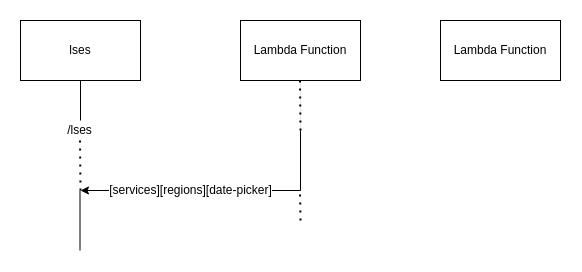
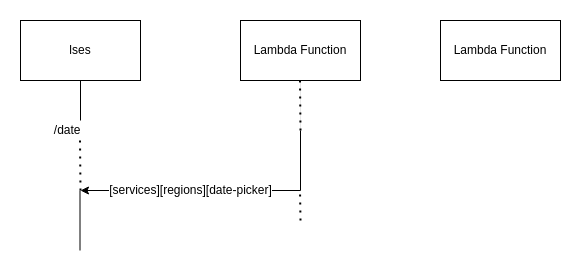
node "/lses": label "/lses" -> "/date"
